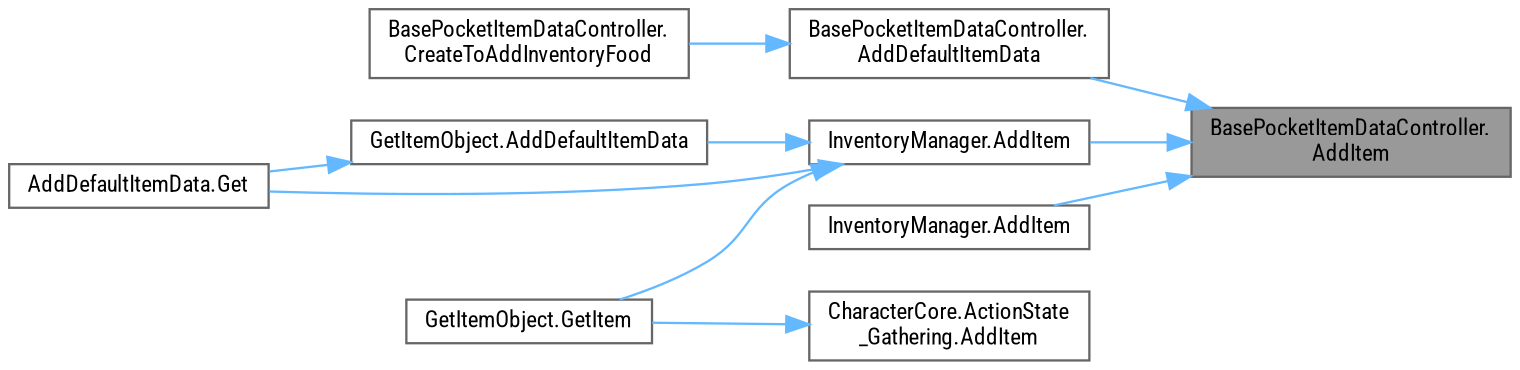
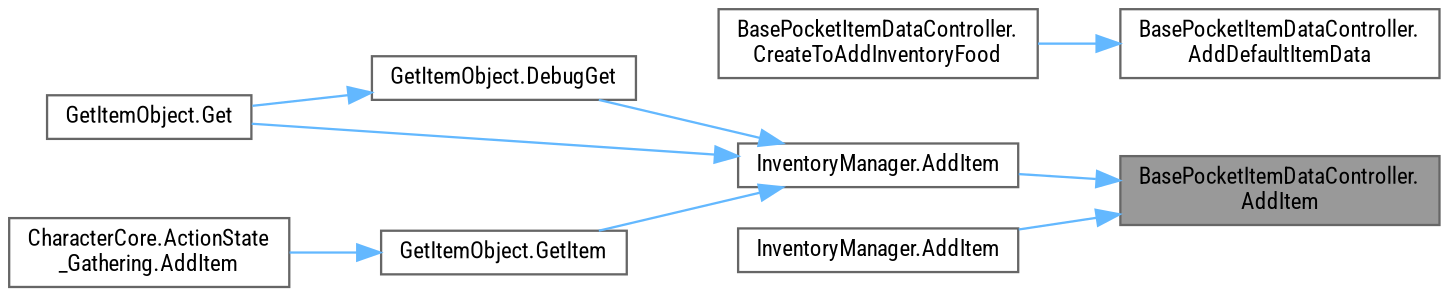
edge "BasePocketItemDataController. AddDefaultItemData" -> "BasePocketItemDataController. AddItem": removed
node "GetItemObject.AddDefaultItemData": label "GetItemObject.AddDefaultItemData" -> "GetItemObject.DebugGet"
node "AddDefaultItemData.Get": label "AddDefaultItemData.Get" -> "GetItemObject.Get"
edge "GetItemObject.GetItem" -> "CharacterCore.ActionState _Gathering.AddItem": reversed
